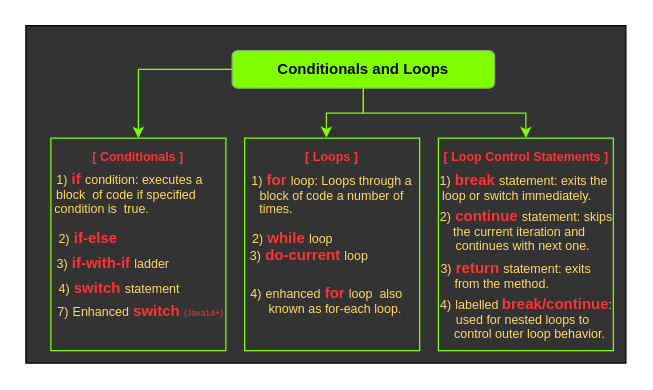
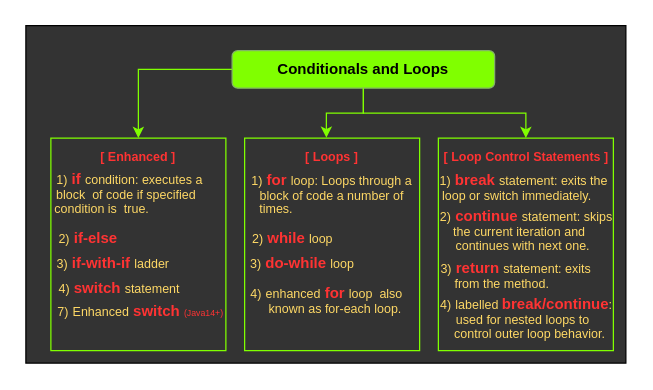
node "[ Conditionals ]": label "[ Conditionals ]" -> "[ Enhanced ]"
node "3) do-current loop": label "3) do-current loop" -> "3) do-while loop"
